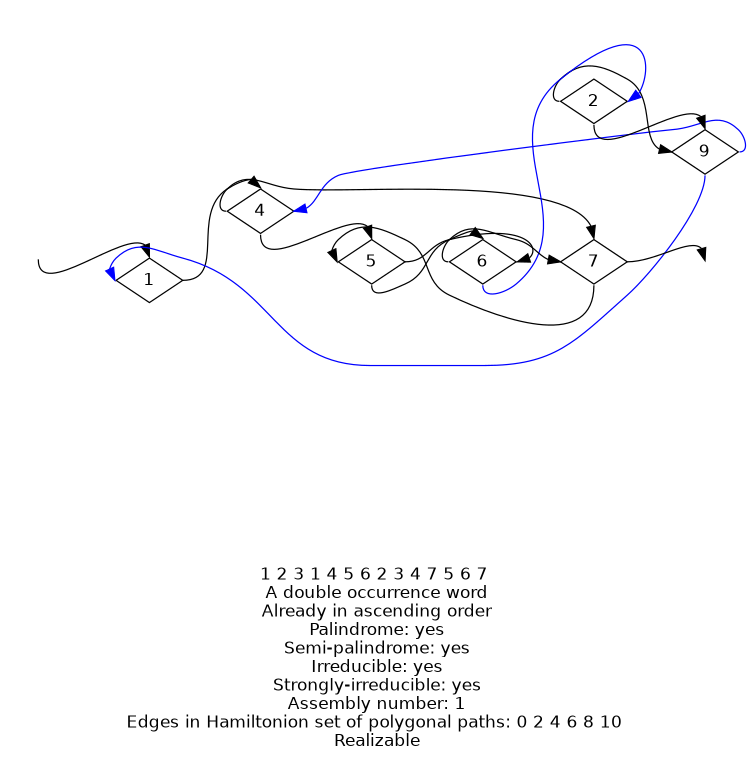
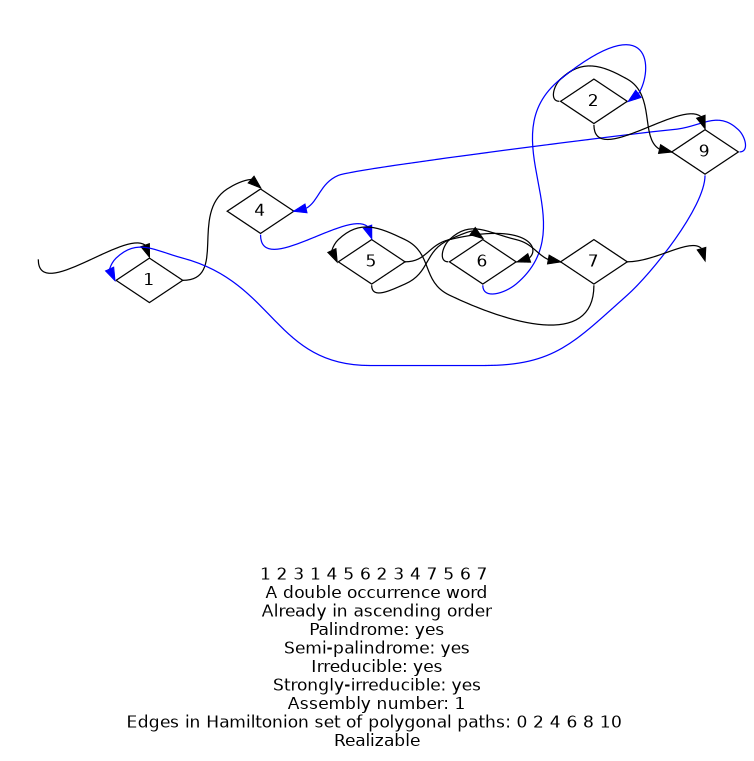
edge "4" -> "7": removed
edge "4" -> "5": color black -> blue
